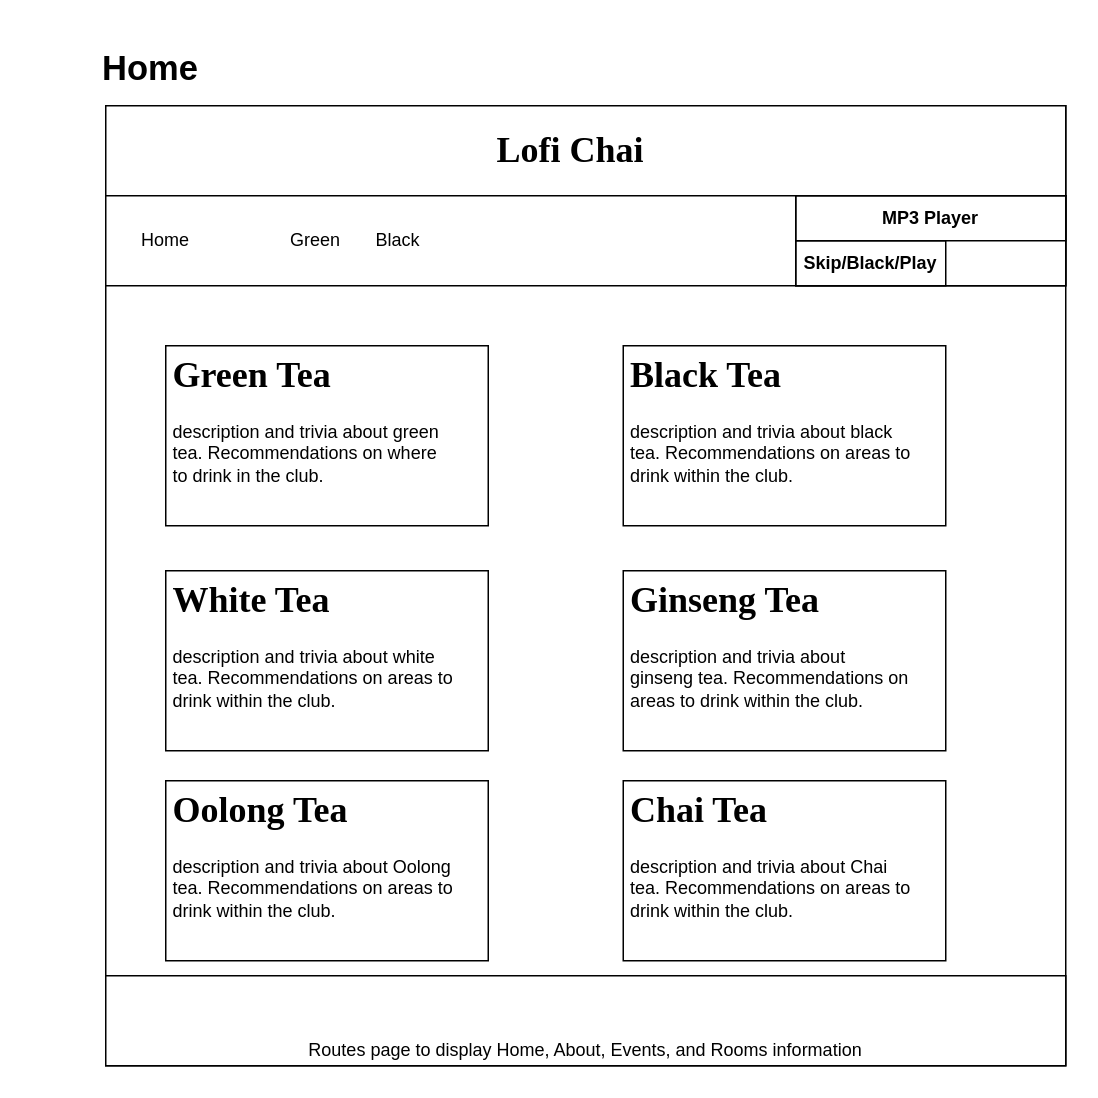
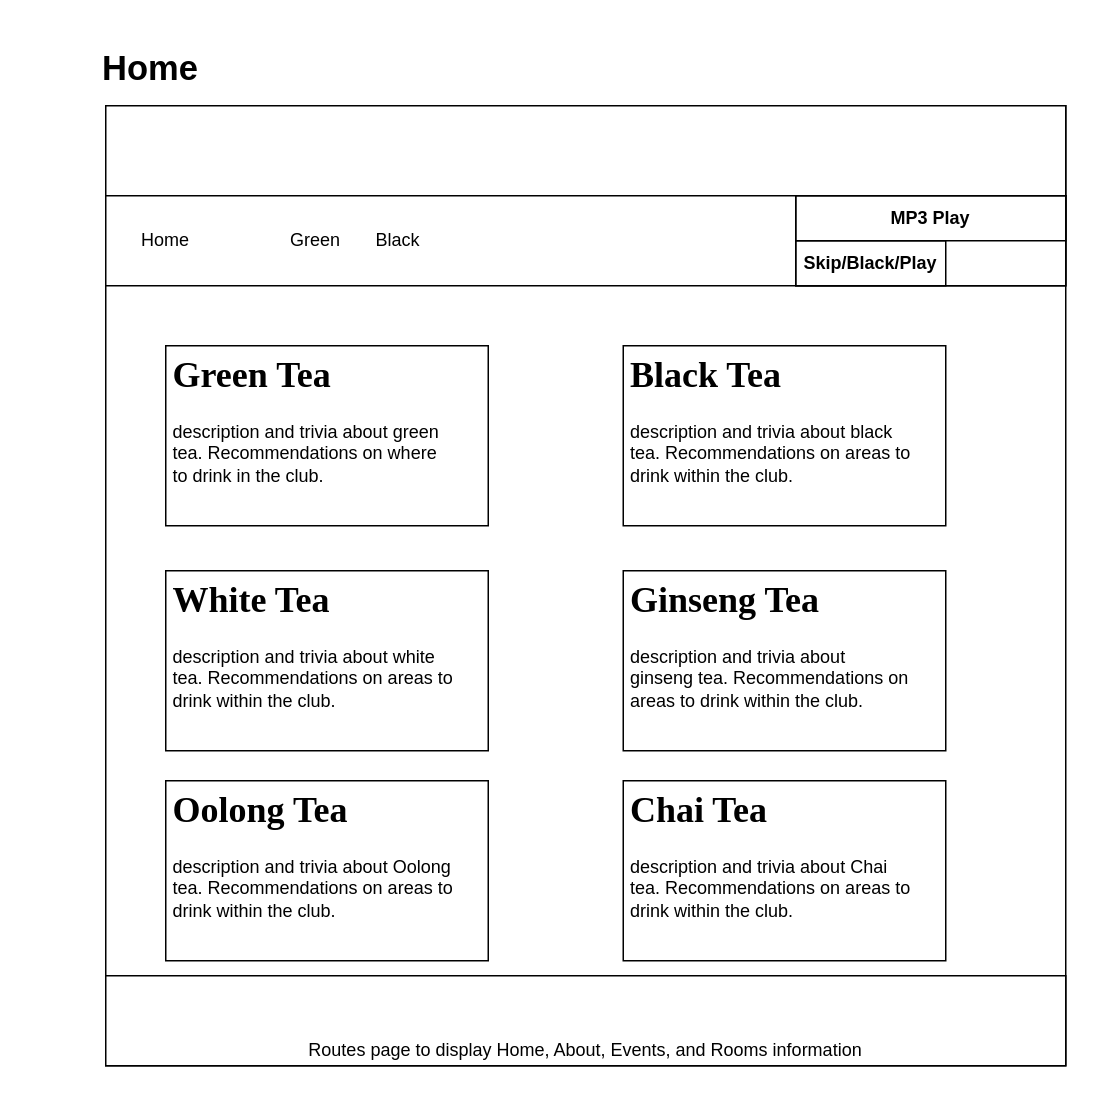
node "Lofi Chai": removed
node "MP3 Player": label "MP3 Player" -> "MP3 Play"
